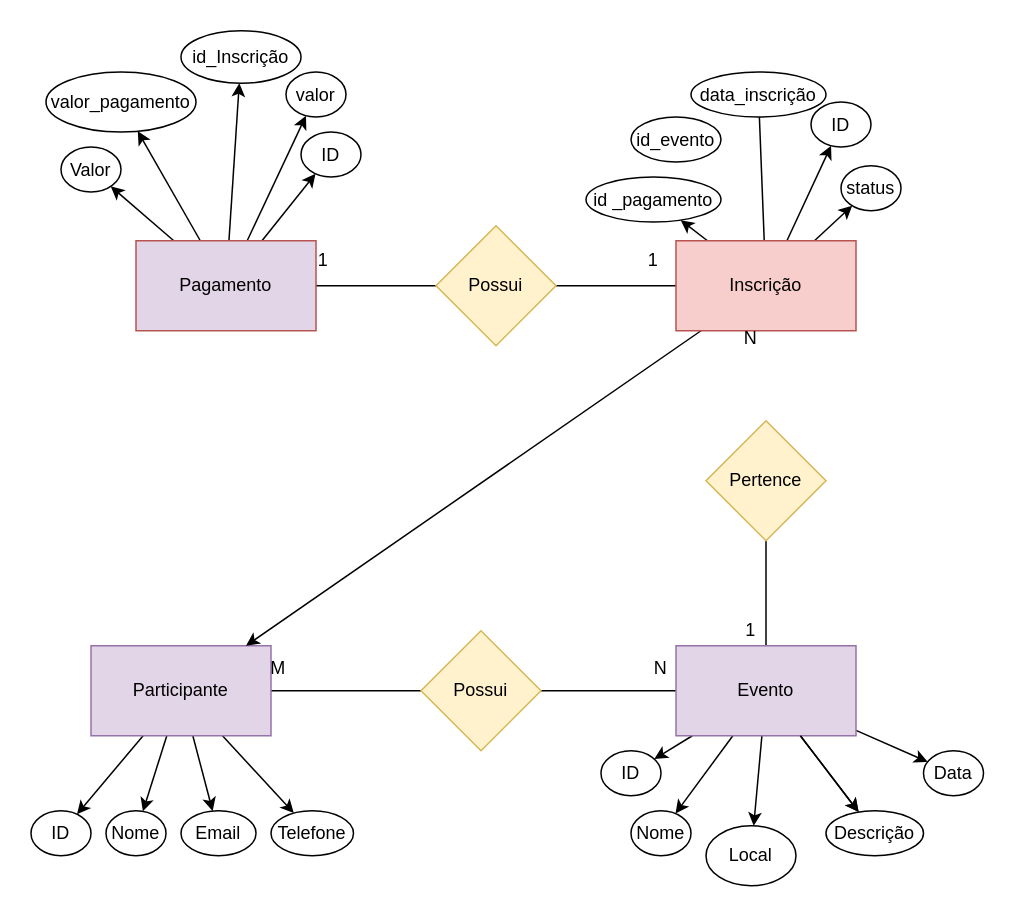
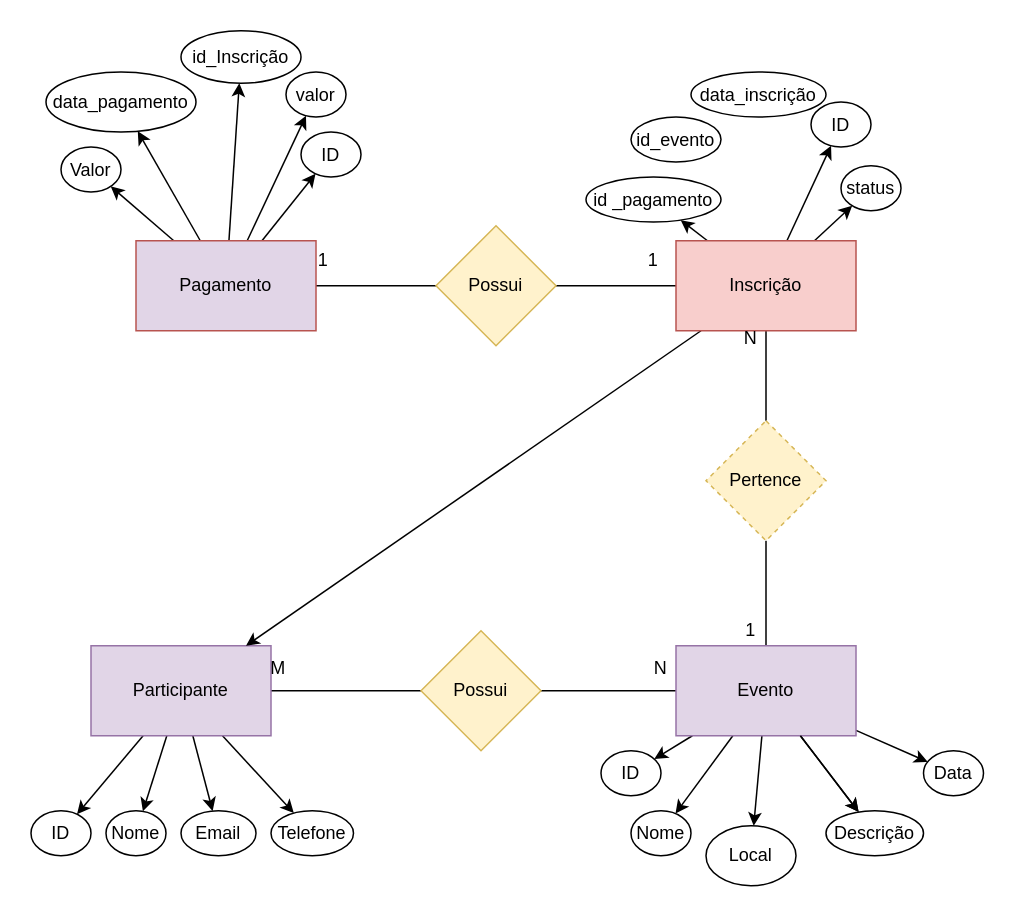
node "valor_pagamento": label "valor_pagamento" -> "data_pagamento"
edge "data_inscrição" -- "Inscrição": now "Pertence" -- "Inscrição"
node "Pertence": style solid -> dashed
